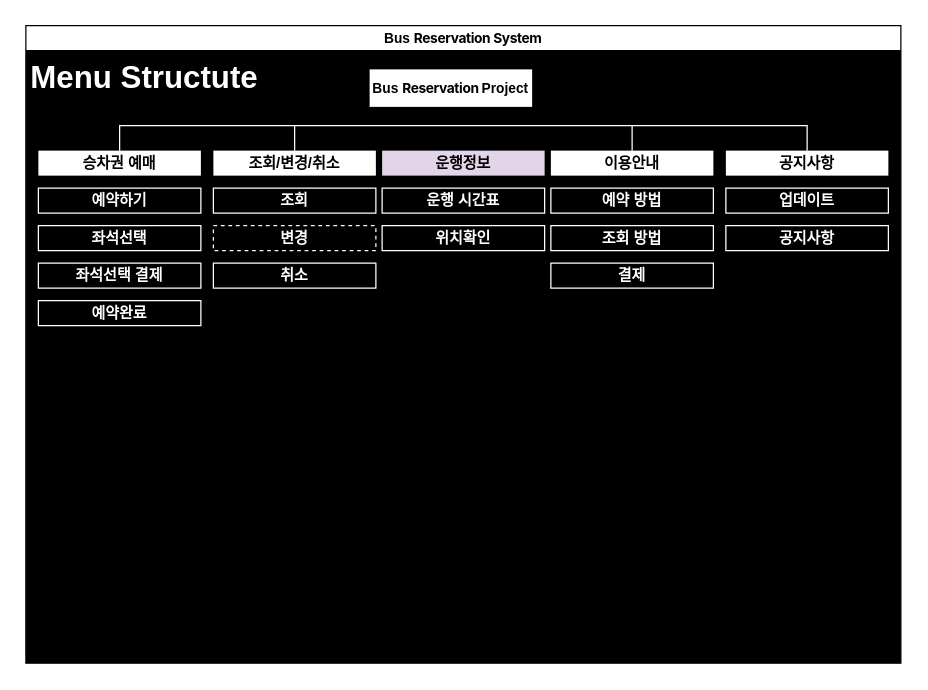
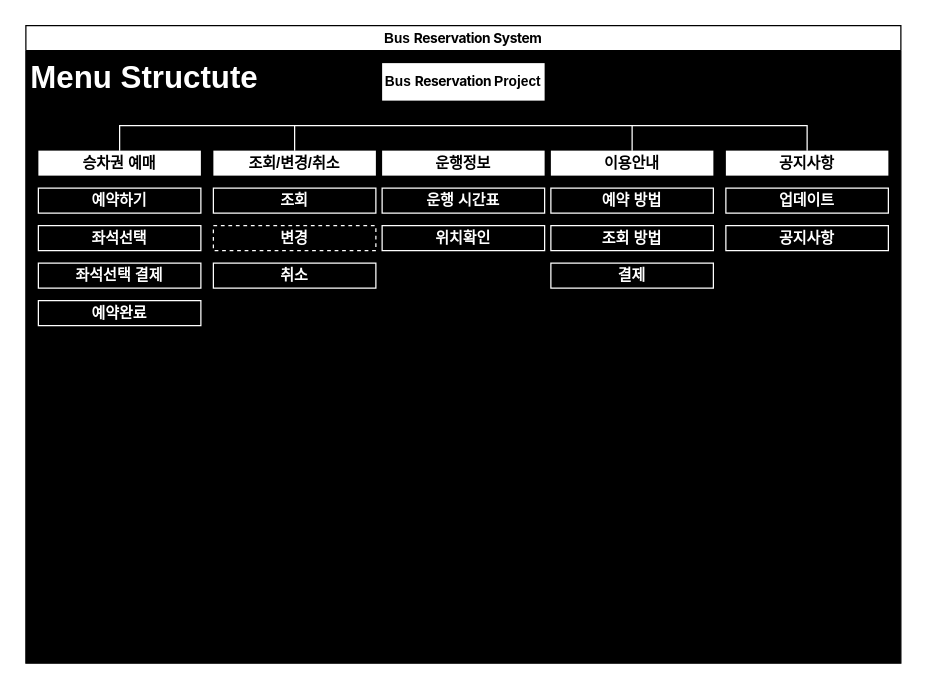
node "Bus Reservation Project": moved (451, 88) -> (463, 82)
node "운행정보": fillcolor #e1d5e7 -> #ffffff
